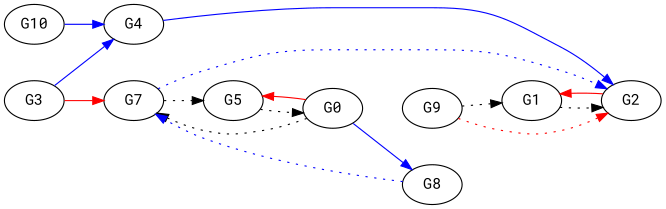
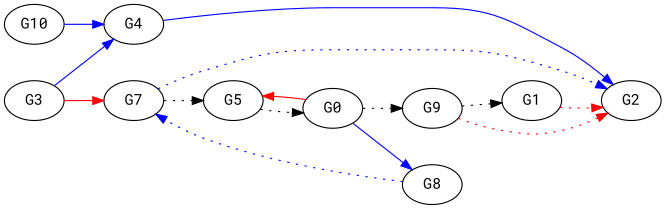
edge "G2" -> "G1": removed
edge "G1" -> "G2": color black -> red
edge "G0" -> "G7": now "G0" -> "G9"
